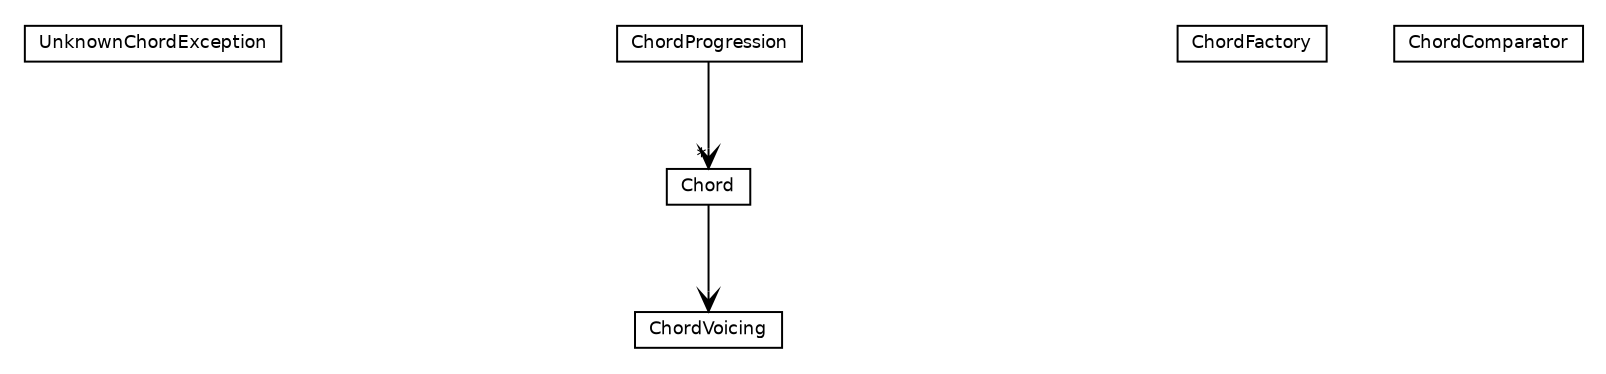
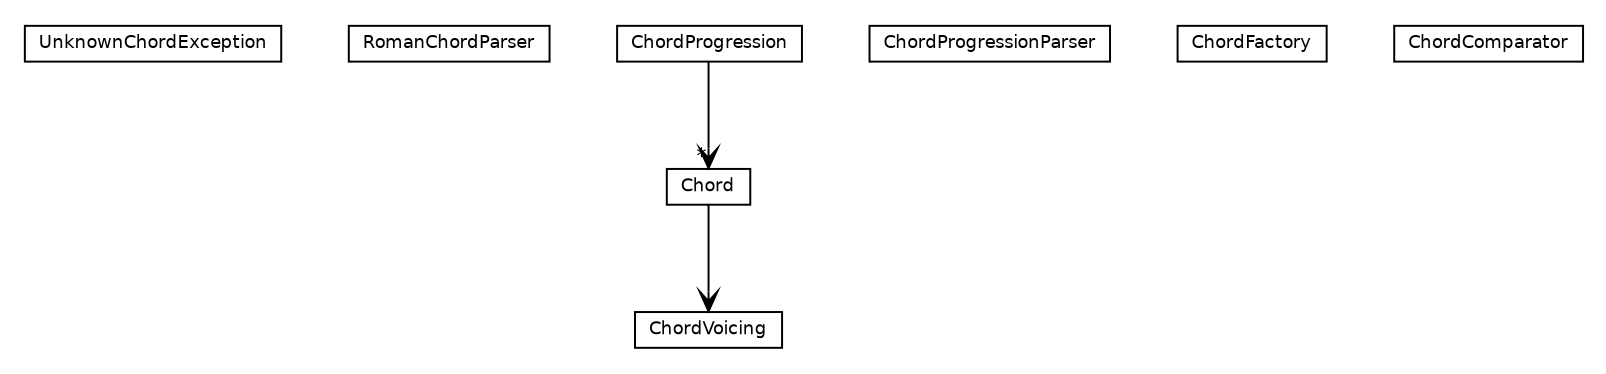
node "RomanChordParser": added
node "ChordProgressionParser": added
